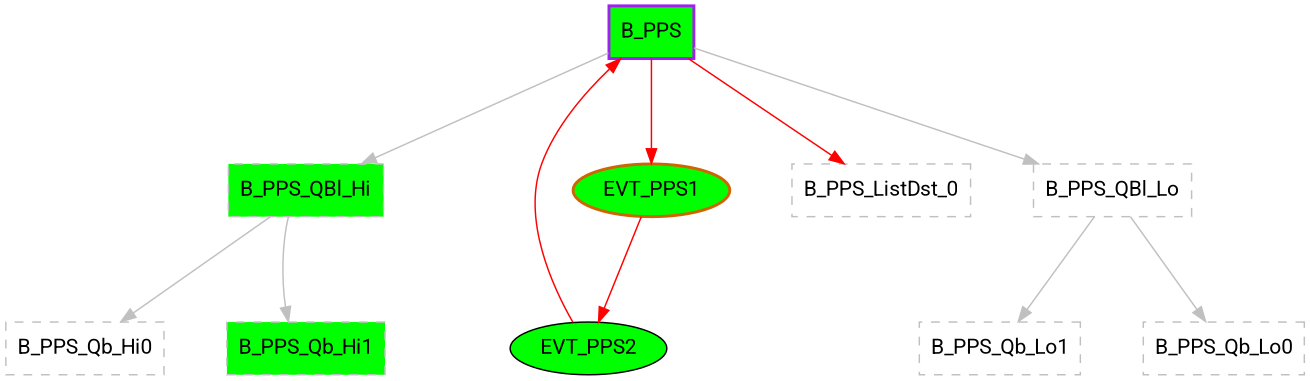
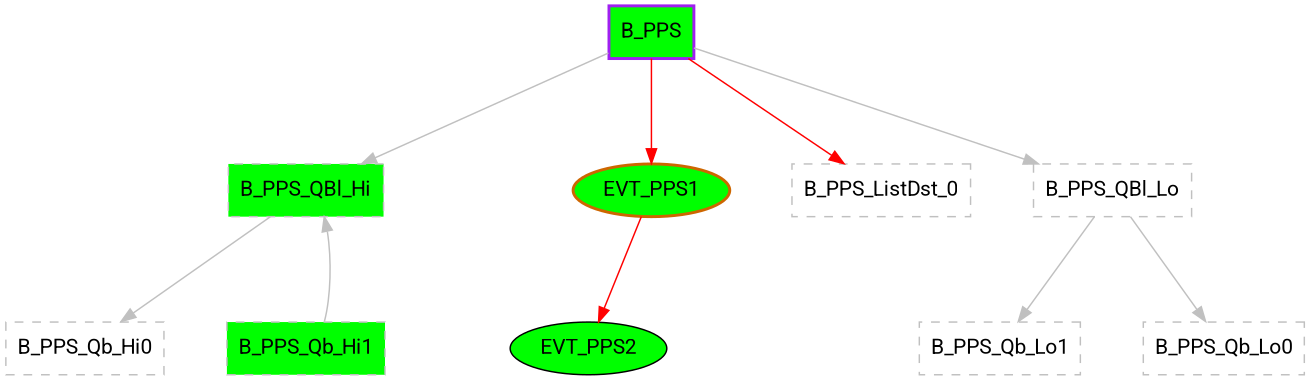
edge "EVT_PPS2" -> "B_PPS": removed
edge "B_PPS_QBl_Hi" -> "B_PPS_Qb_Hi1": reversed
